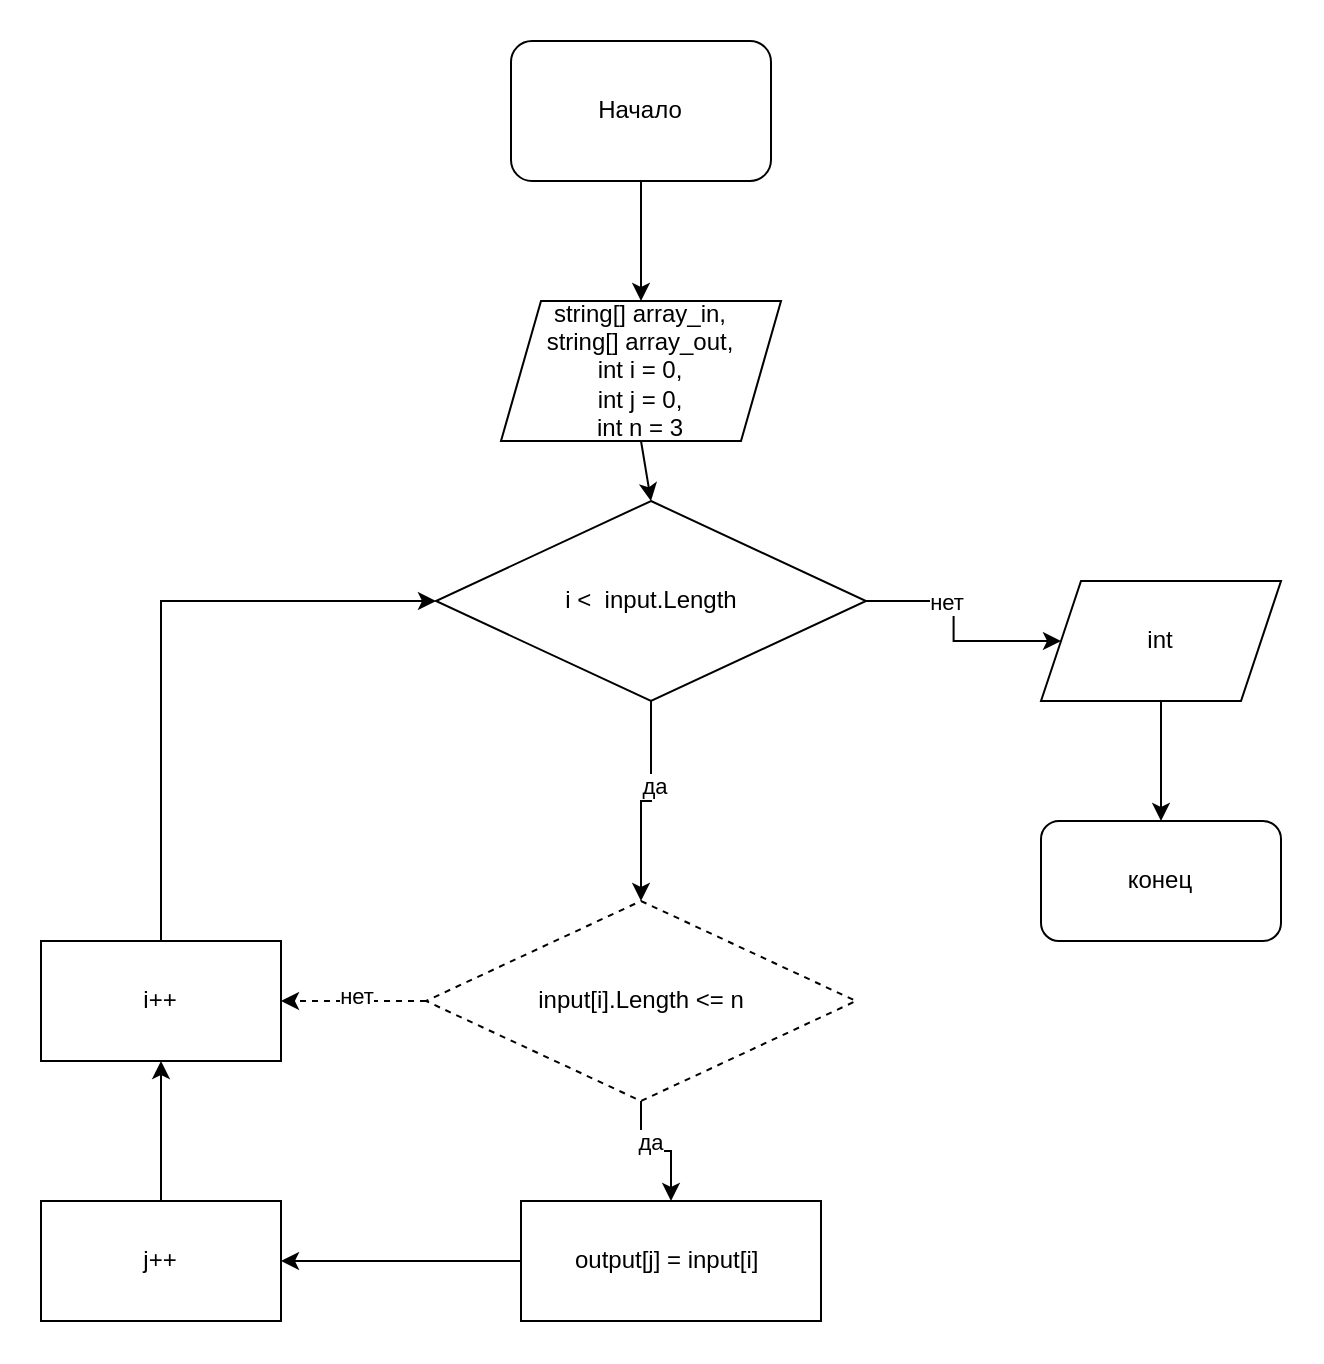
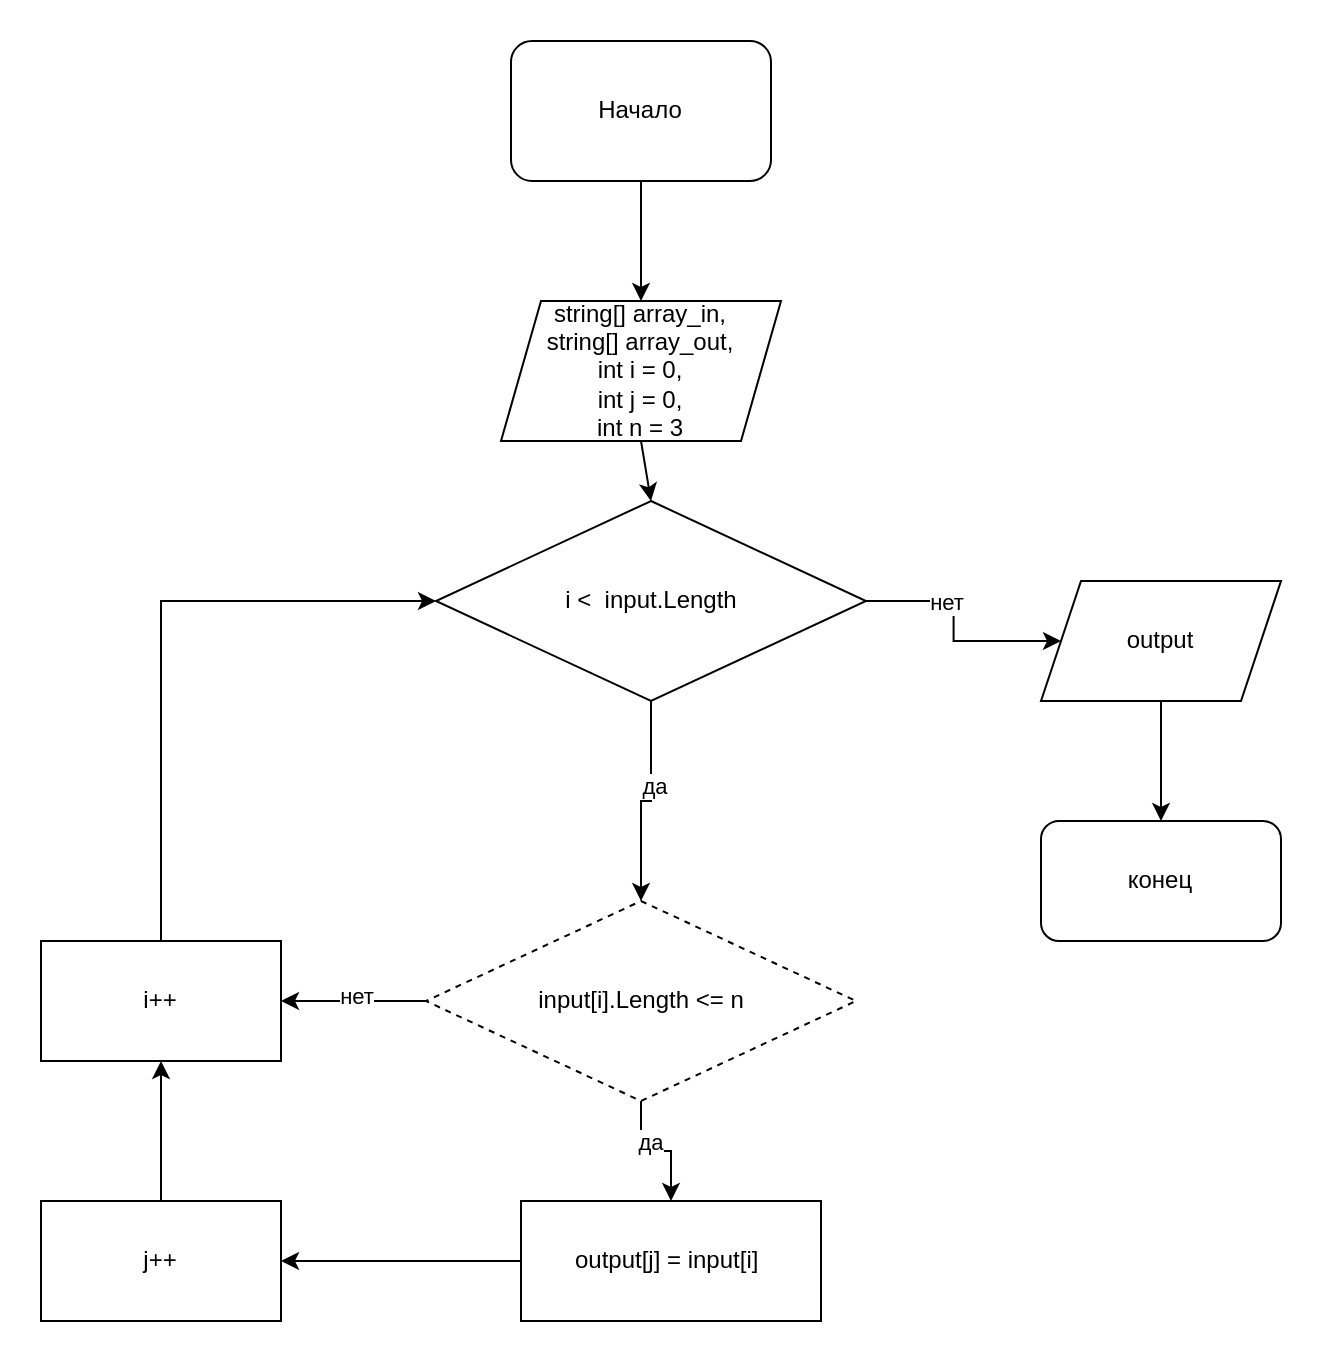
node "int": label "int" -> "output"
edge "input[i].Length <= n" -> "i++": style dashed -> solid
